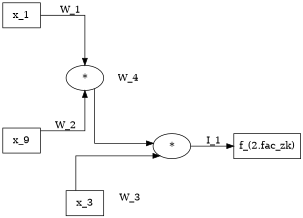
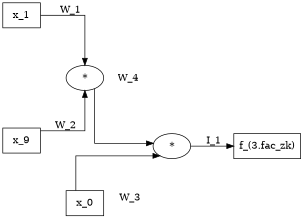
node "f_(2.fac_zk)": label "f_(2.fac_zk)" -> "f_(3.fac_zk)"
node "x_3": label "x_3" -> "x_0"
